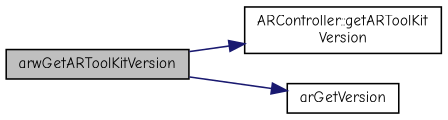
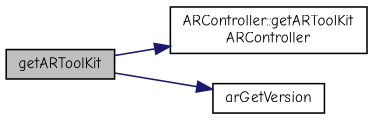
node "ARController::getARToolKit Version": label "ARController::getARToolKit Version" -> "ARController::getARToolKit ARController"
node "arwGetARToolKitVersion": label "arwGetARToolKitVersion" -> "getARToolKit"
